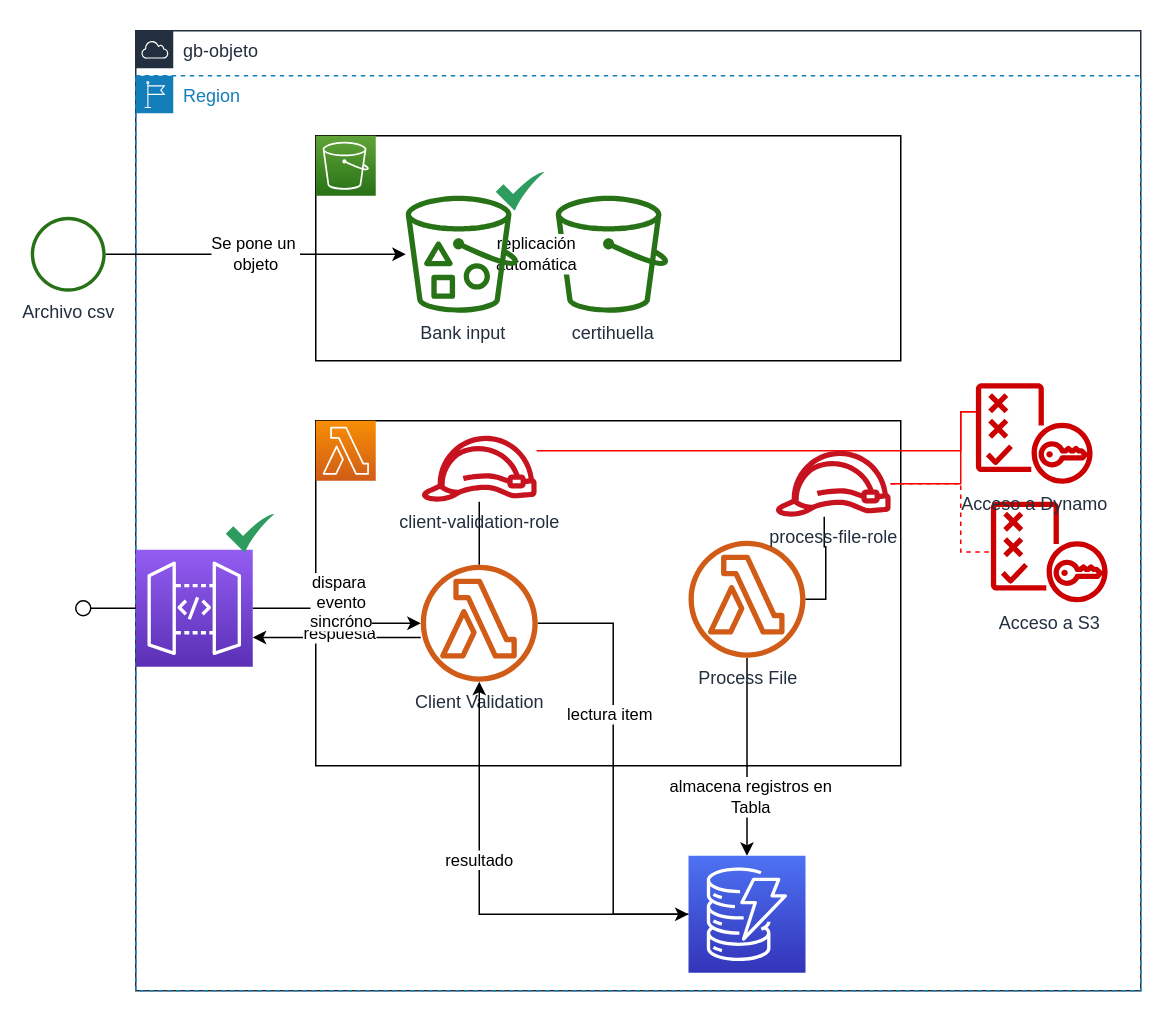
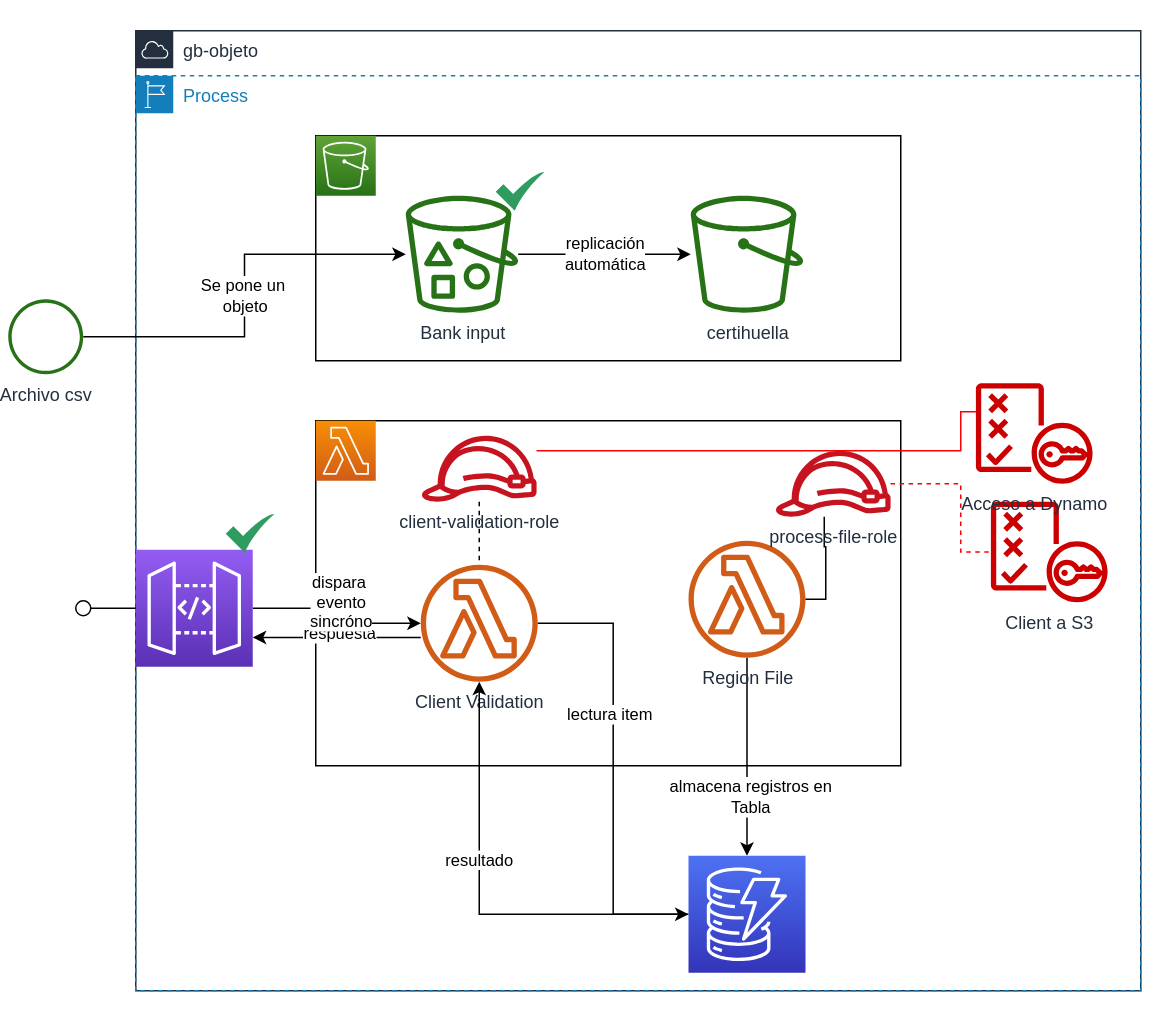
node "Region": label "Region" -> "Process"
node "Archivo csv": moved (68, 254) -> (46, 337)
node "certihuella": moved (612, 254) -> (747, 254)
edge "Acceso a Dynamo" -- "process-file-role": removed
edge "client-validation-role" -- "Client Validation": style solid -> dashed
node "Acceso a S3": label "Acceso a S3" -> "Client a S3"
node "Process File": label "Process File" -> "Region File"
